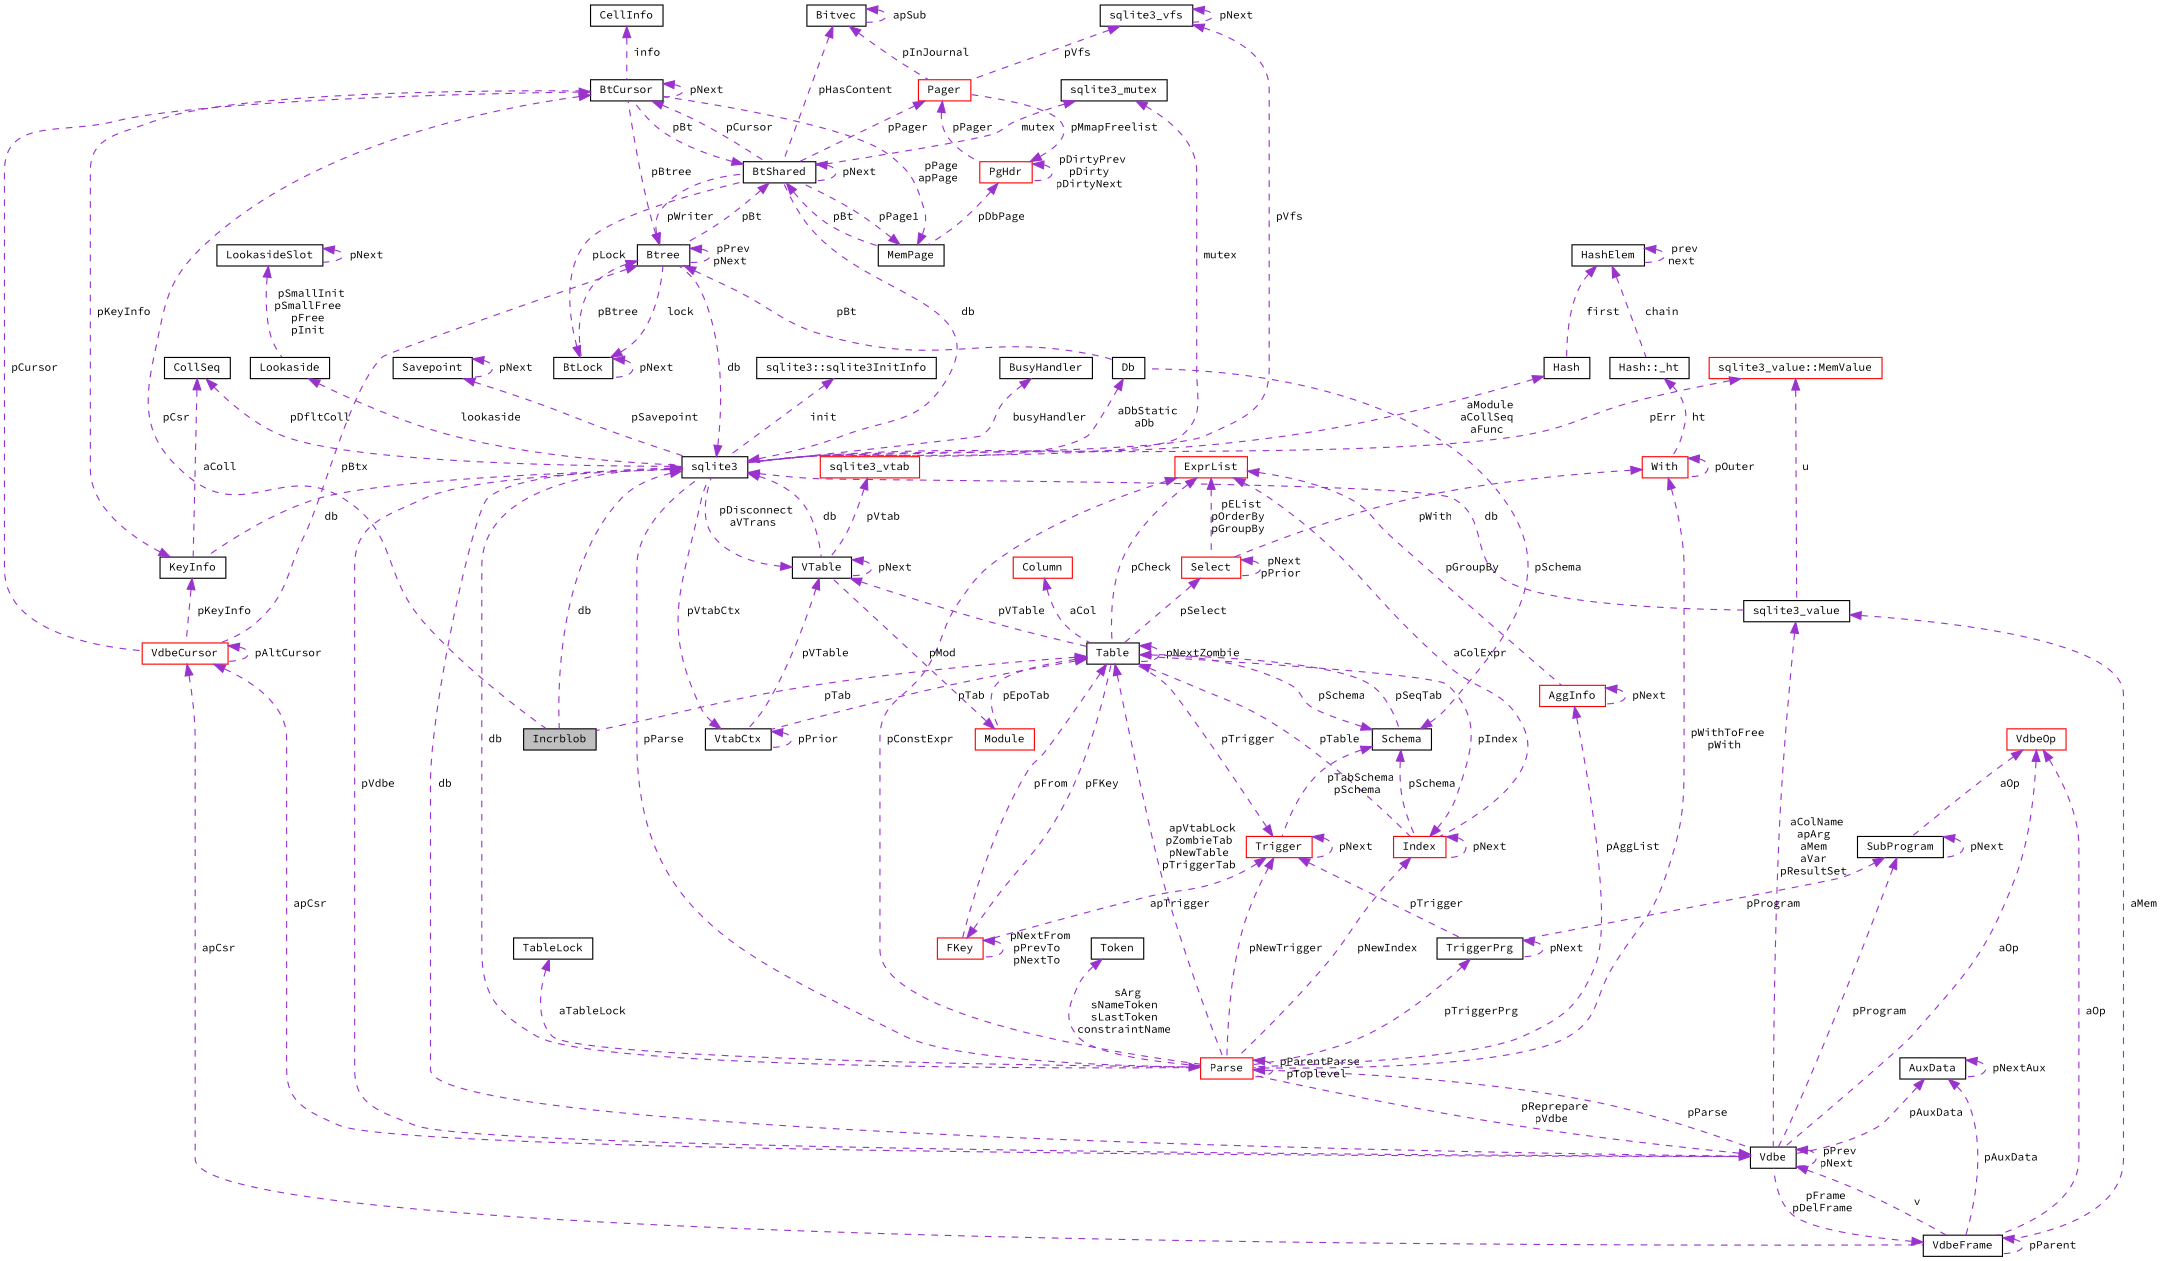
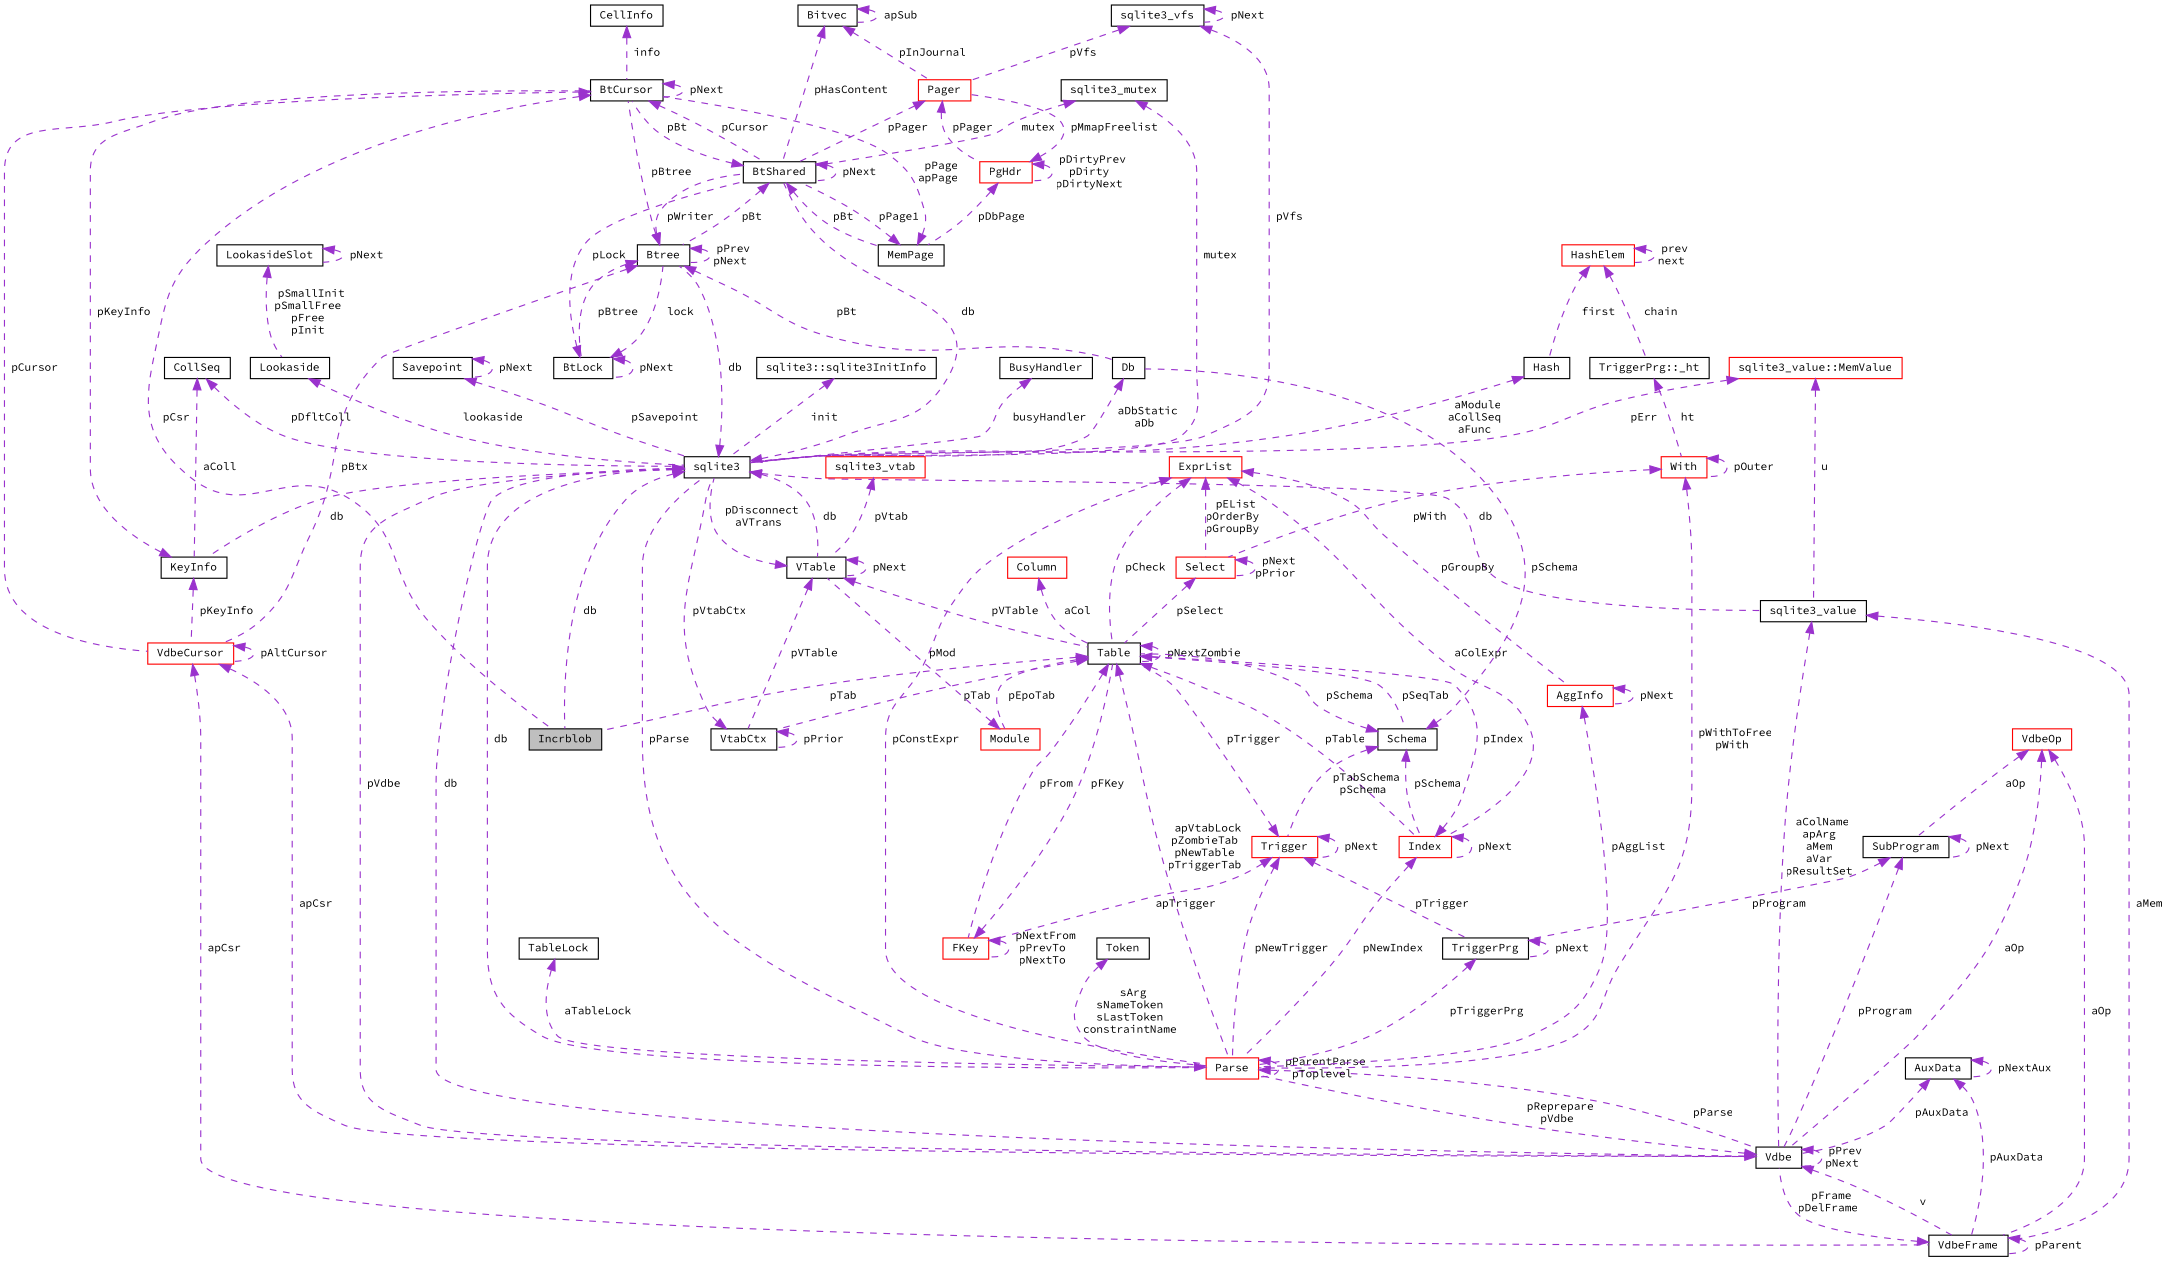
node "HashElem": color black -> red
node "Hash::_ht": label "Hash::_ht" -> "TriggerPrg::_ht"
